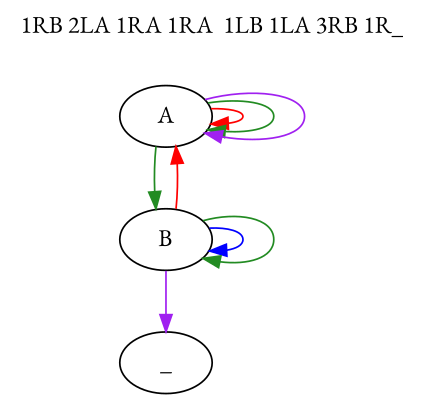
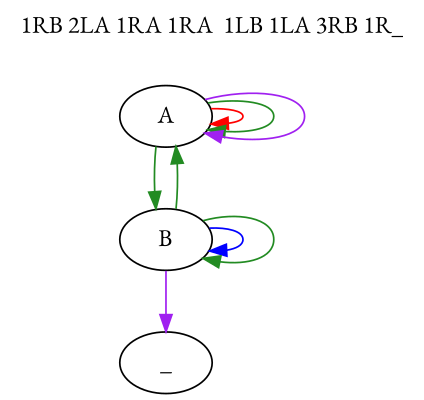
edge "B" -> "A": color red -> forestgreen
